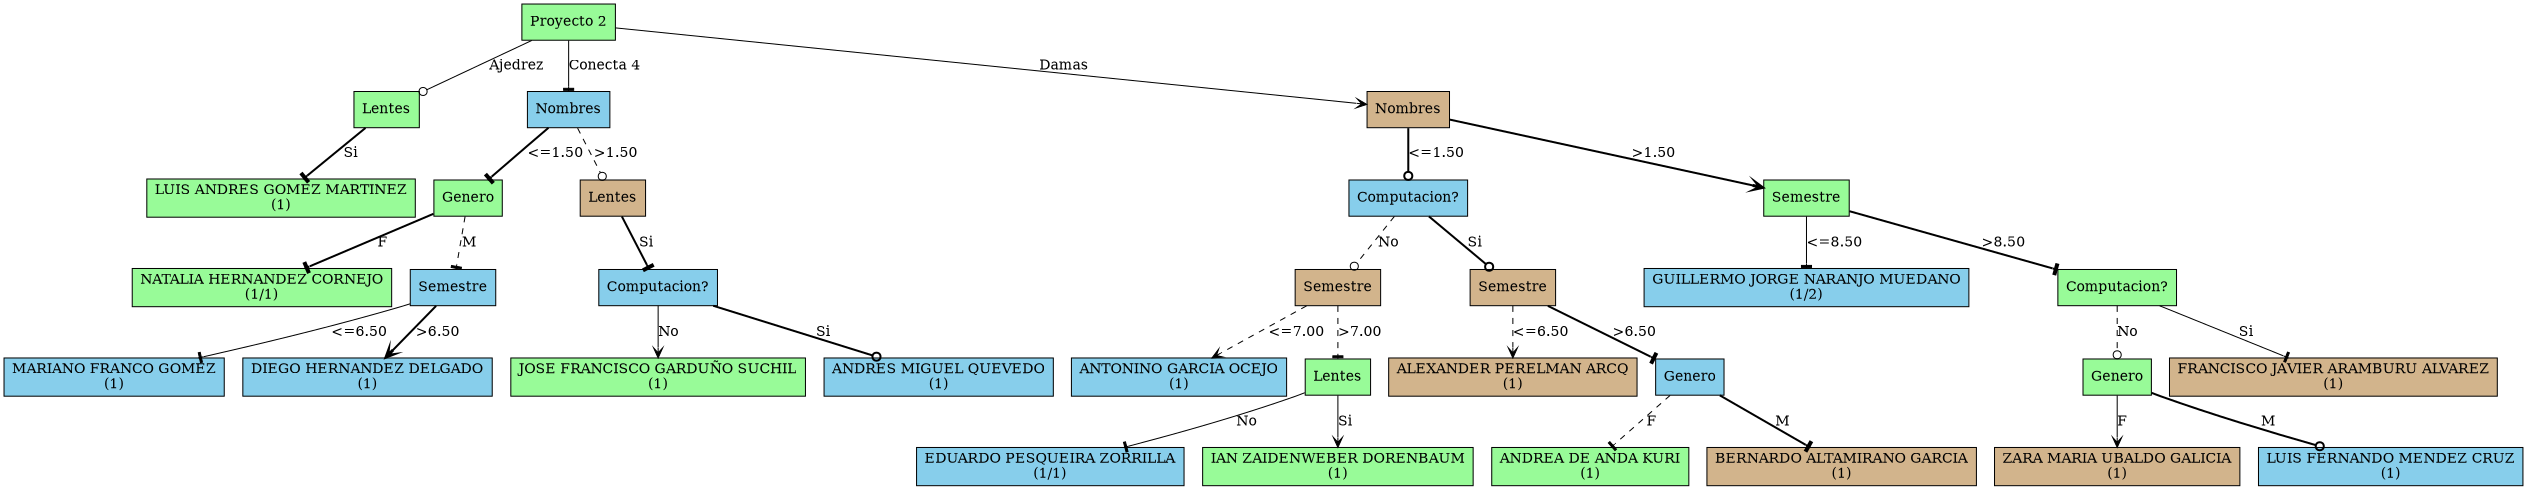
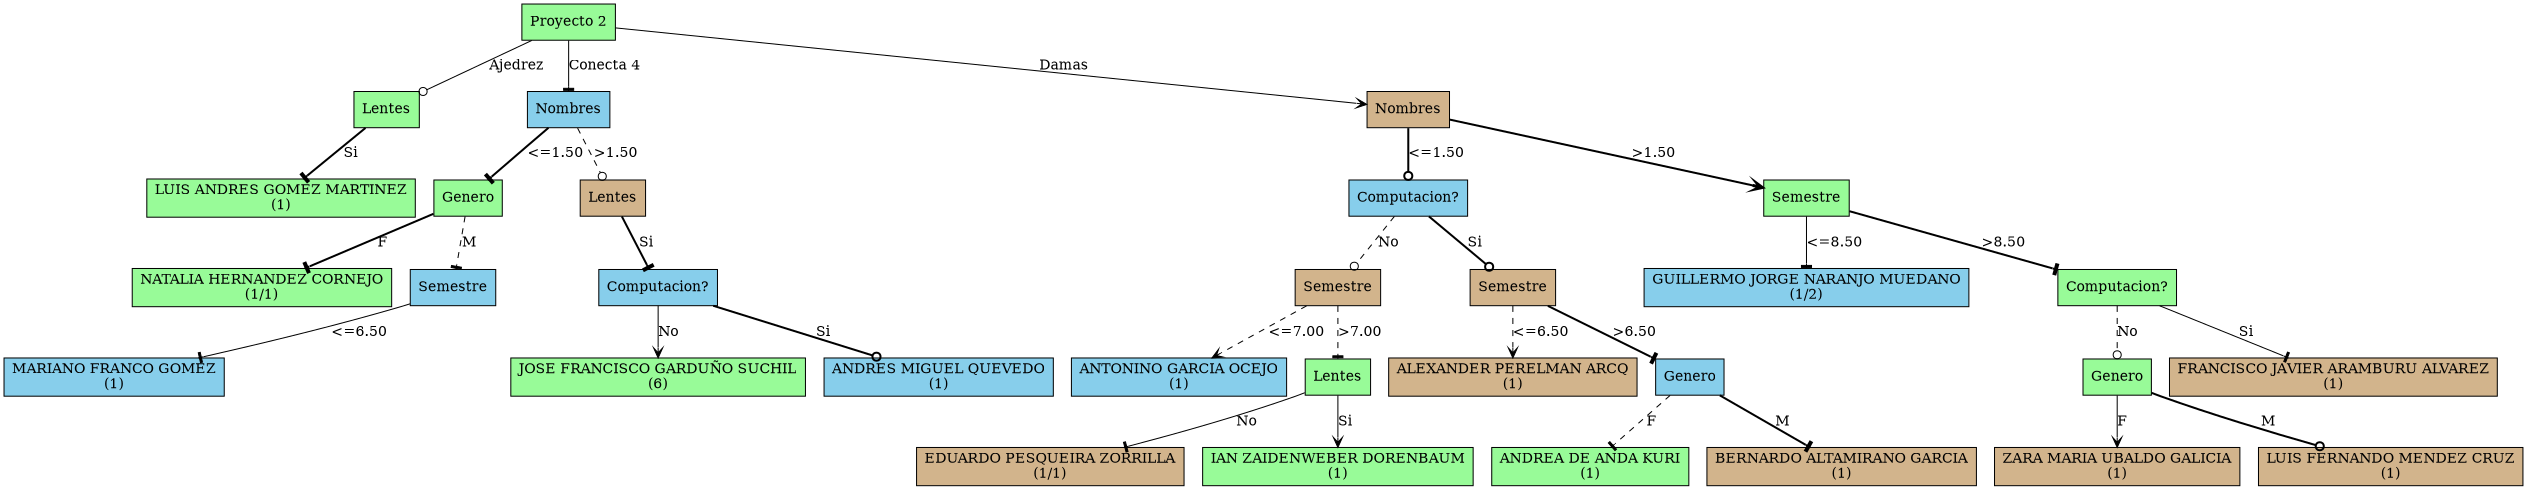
node "DIEGO HERNANDEZ DELGADO (1)": removed
node "JOSE FRANCISCO GARDUÑO SUCHIL (1)": label "JOSE FRANCISCO GARDUÑO SUCHIL (1)" -> "JOSE FRANCISCO GARDUÑO SUCHIL (6)"
node "EDUARDO PESQUEIRA ZORRILLA (1/1)": fillcolor skyblue -> tan
node "LUIS FERNANDO MENDEZ CRUZ (1)": fillcolor skyblue -> tan
